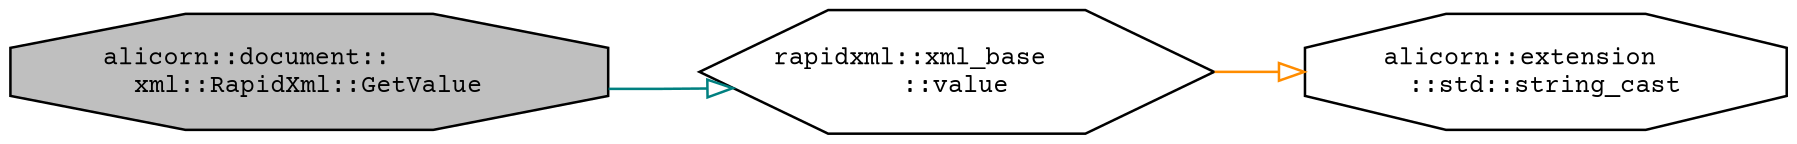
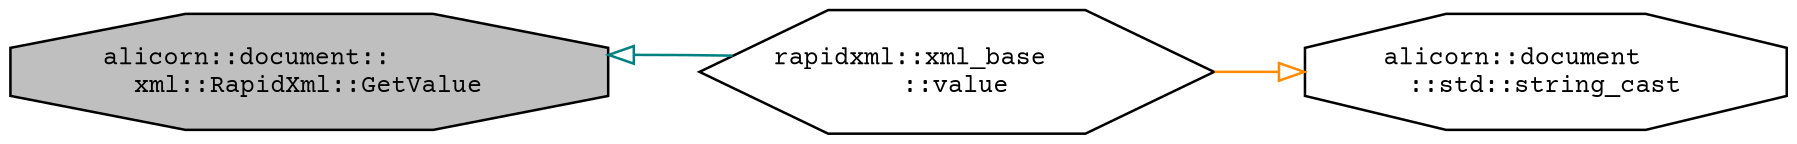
node "alicorn::extension ::std::string_cast": label "alicorn::extension ::std::string_cast" -> "alicorn::document ::std::string_cast"
edge "alicorn::document:: xml::RapidXml::GetValue" -> "rapidxml::xml_base ::value": reversed
